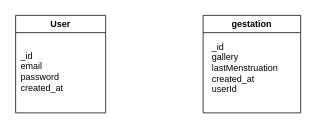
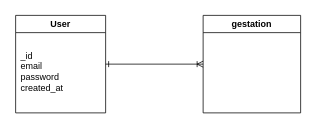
edge "User" -- "gestation": added
node "_id gallery lastMenstruation created_at userId": removed
